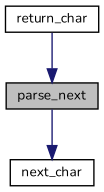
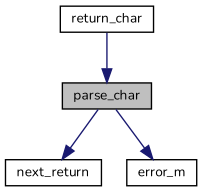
node "parse_next": label "parse_next" -> "parse_char"
node "next_char": label "next_char" -> "next_return"
node "error_m": added
